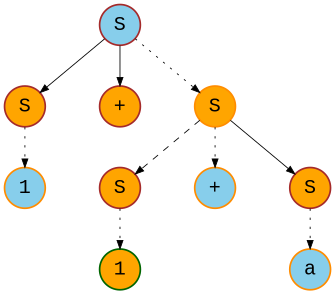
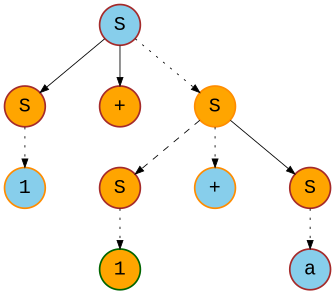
node "a": color darkorange -> brown
